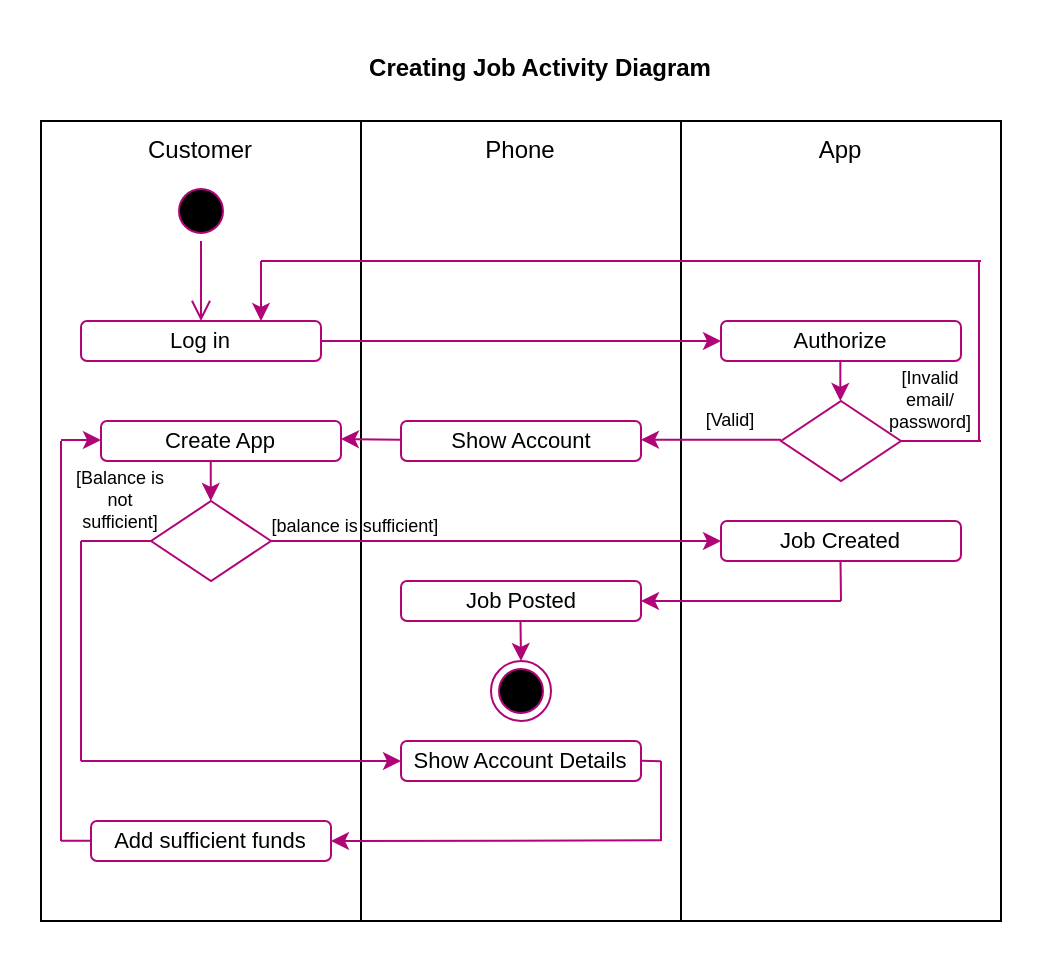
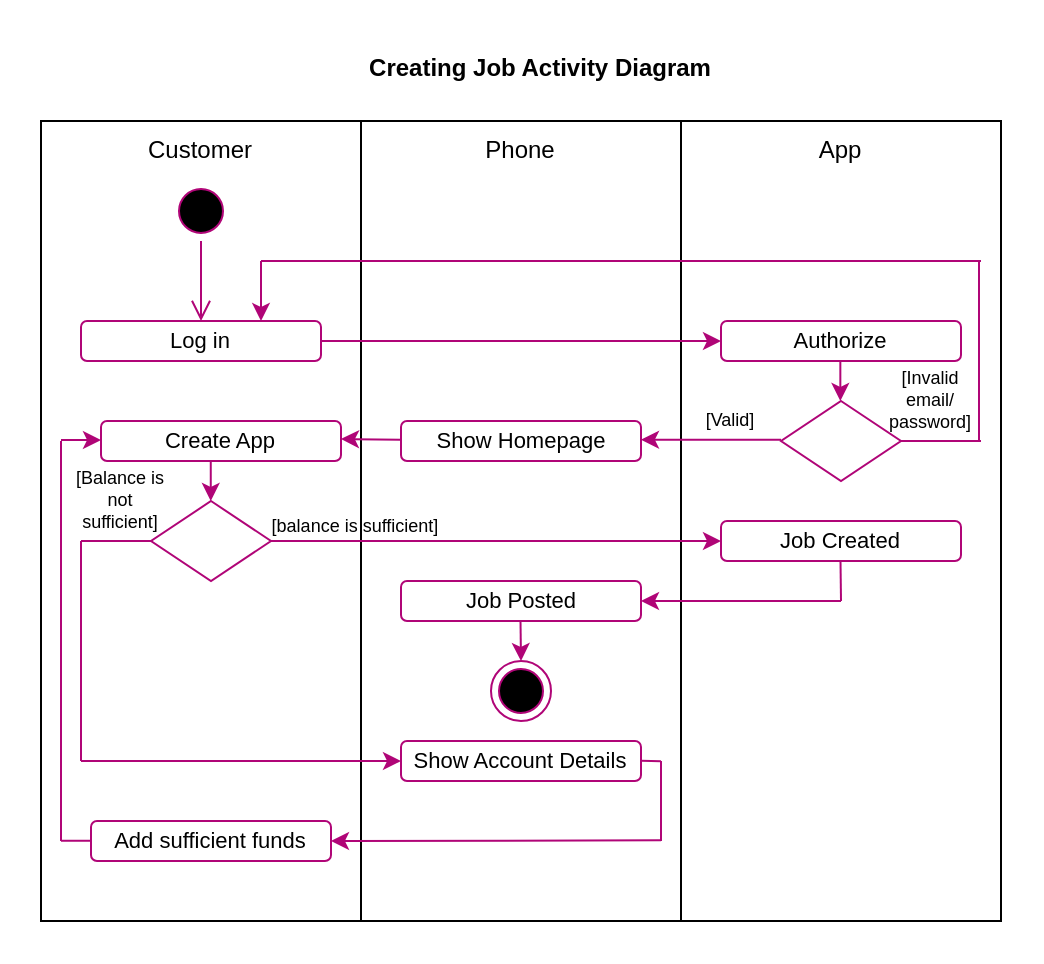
node "Show Account": label "Show Account" -> "Show Homepage"
